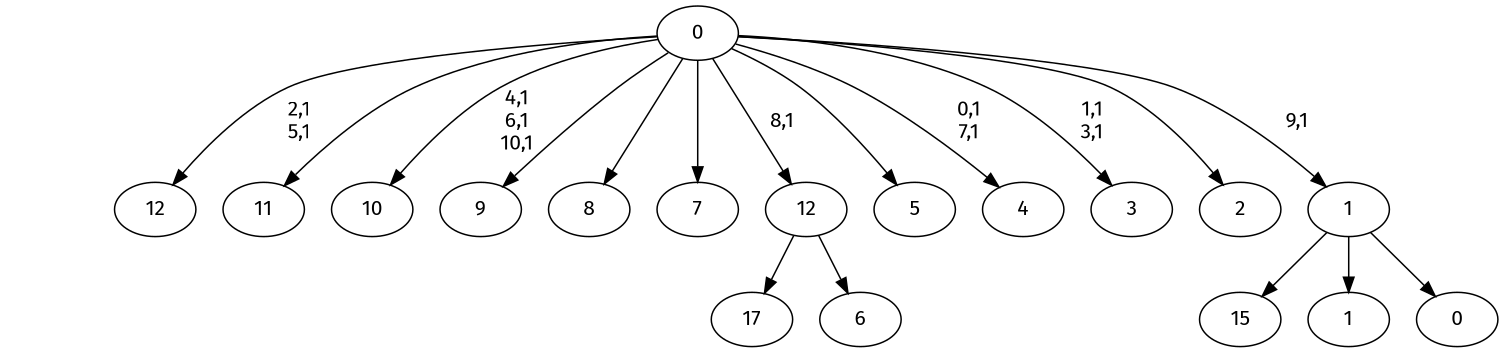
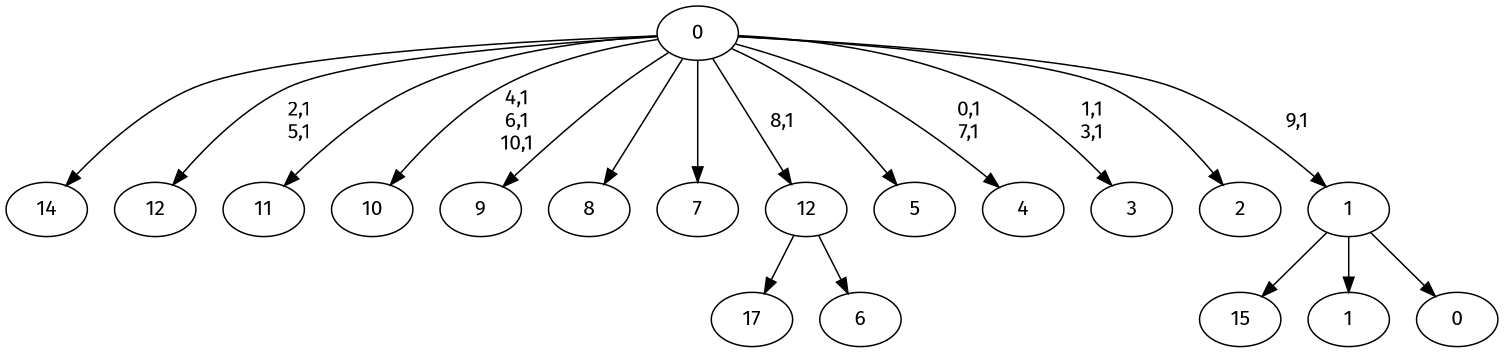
node "14": added
